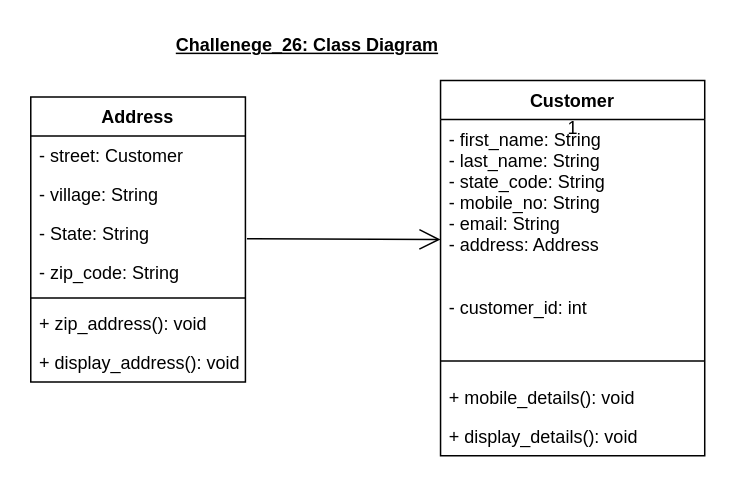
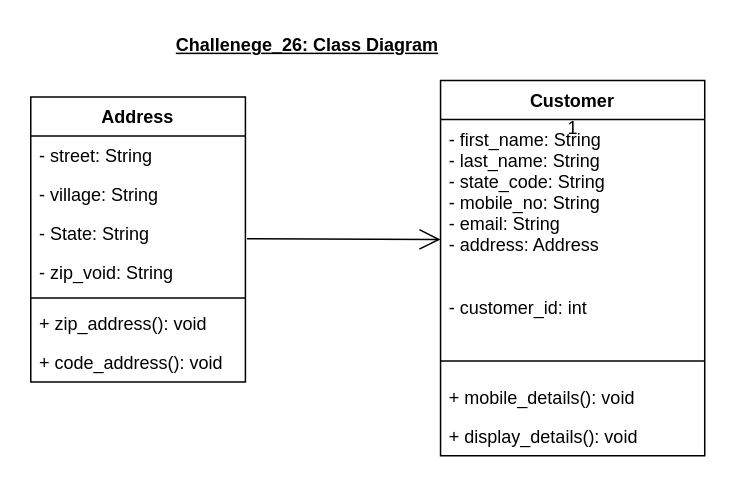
node "- street: Customer": label "- street: Customer" -> "- street: String"
node "- zip_code: String": label "- zip_code: String" -> "- zip_void: String"
node "+ display_address(): void": label "+ display_address(): void" -> "+ code_address(): void"
